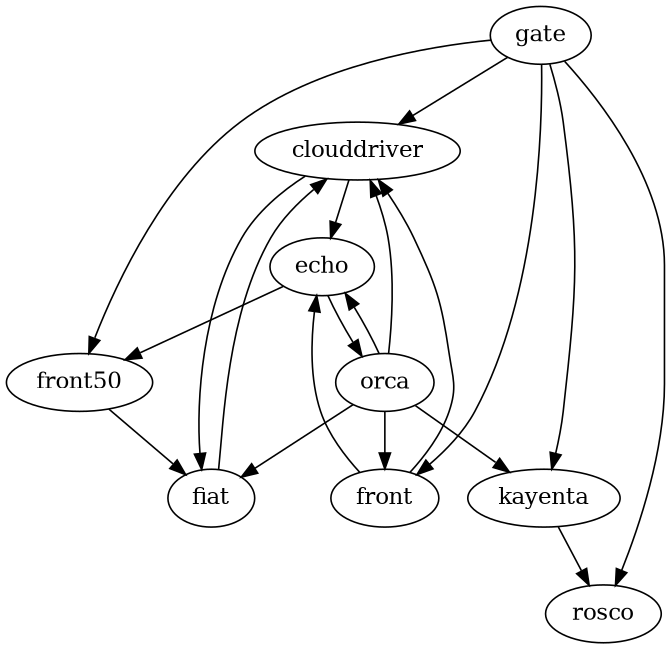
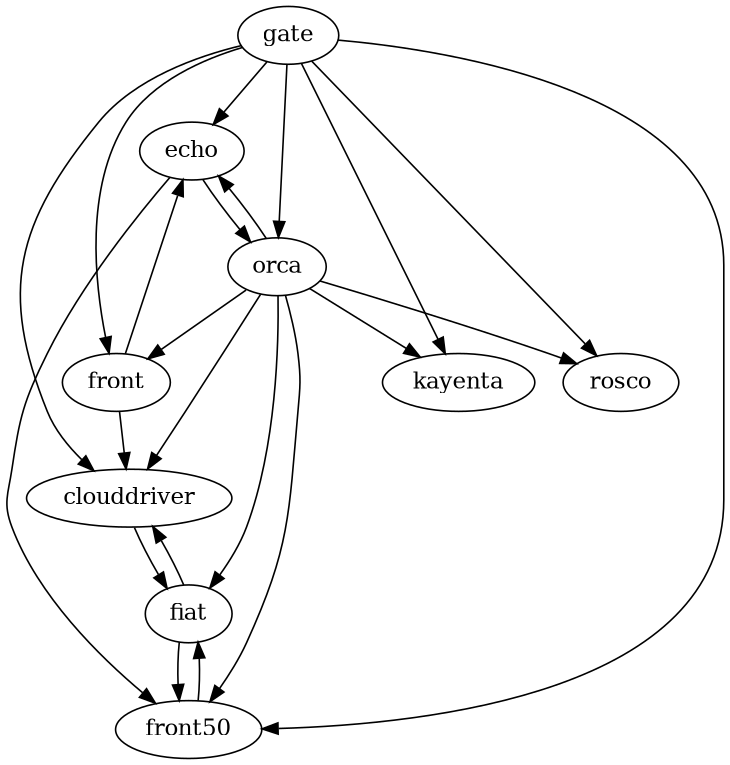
edge "gate" -> "orca": added
edge "clouddriver" -> "echo": now "gate" -> "echo"
edge "orca" -> "front50": added
edge "kayenta" -> "rosco": now "orca" -> "rosco"
edge "fiat" -> "front50": added
